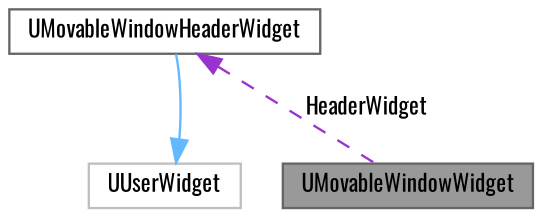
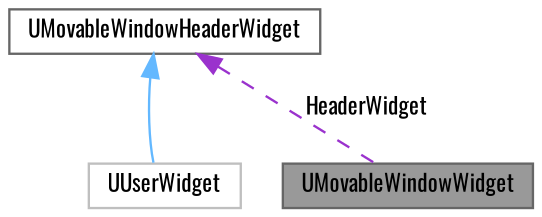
edge "UMovableWindowHeaderWidget" -> "UUserWidget": reversed
